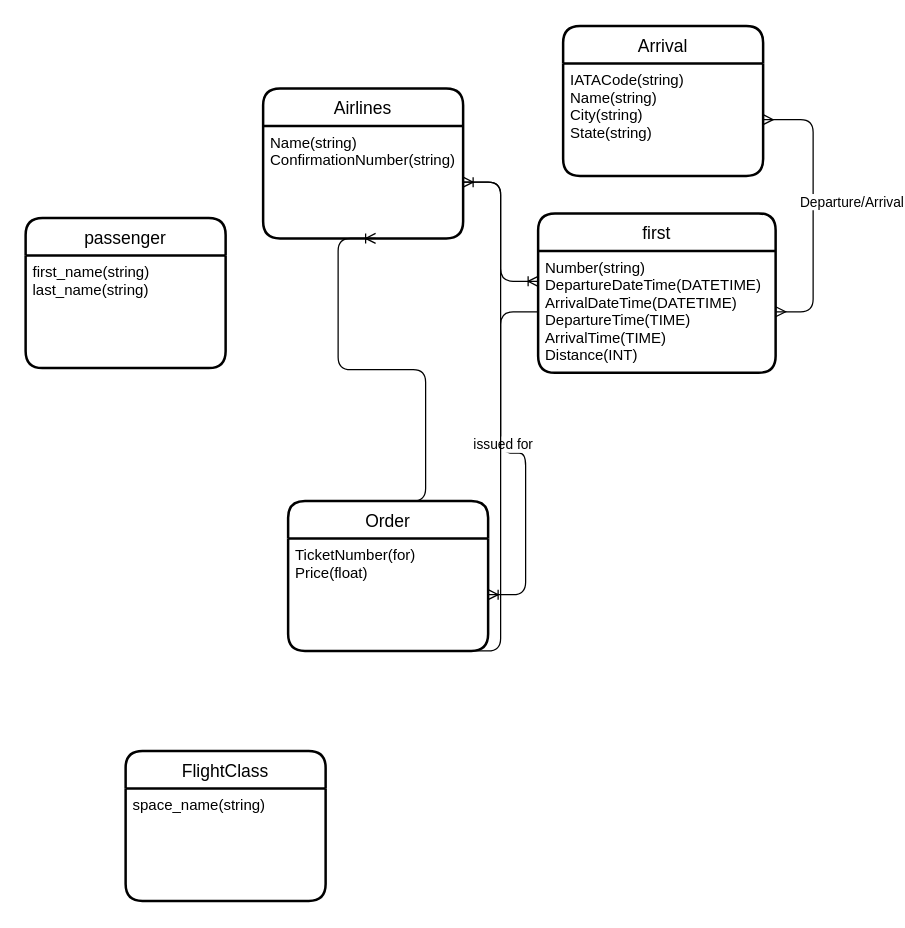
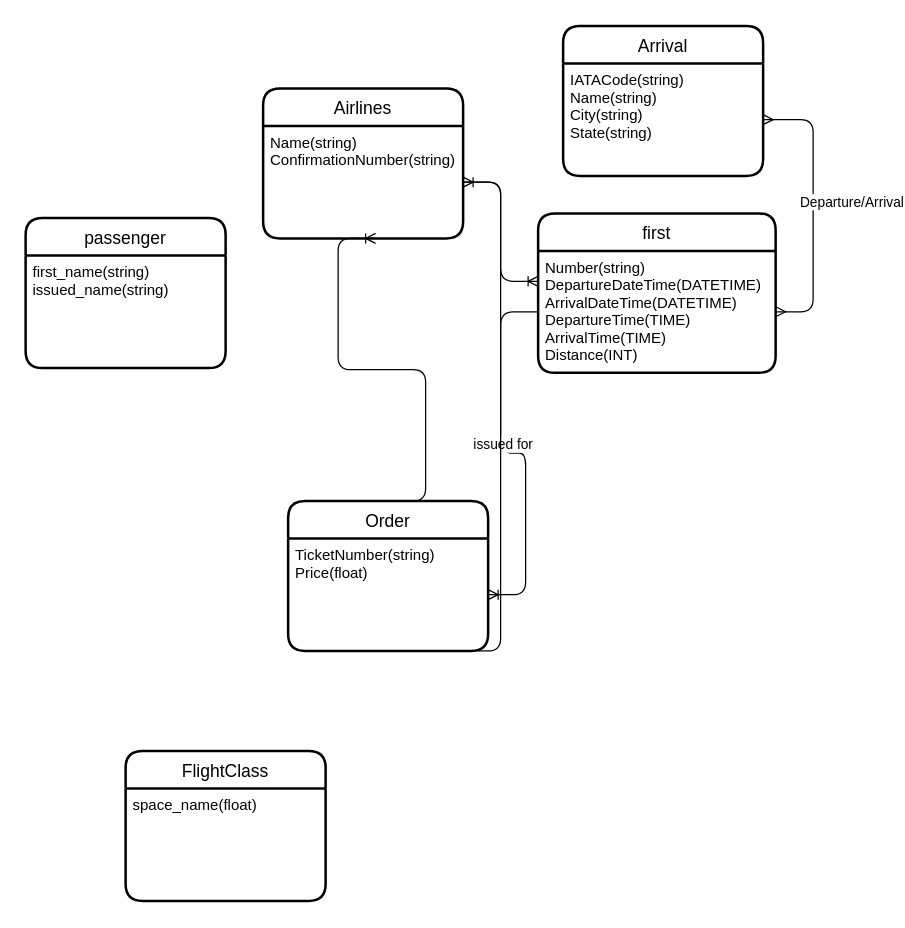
node "first_name(string) last_name(string)": label "first_name(string) last_name(string)" -> "first_name(string) issued_name(string)"
node "TicketNumber(for) Price(float)": label "TicketNumber(for) Price(float)" -> "TicketNumber(string) Price(float)"
node "space_name(string)": label "space_name(string)" -> "space_name(float)"
